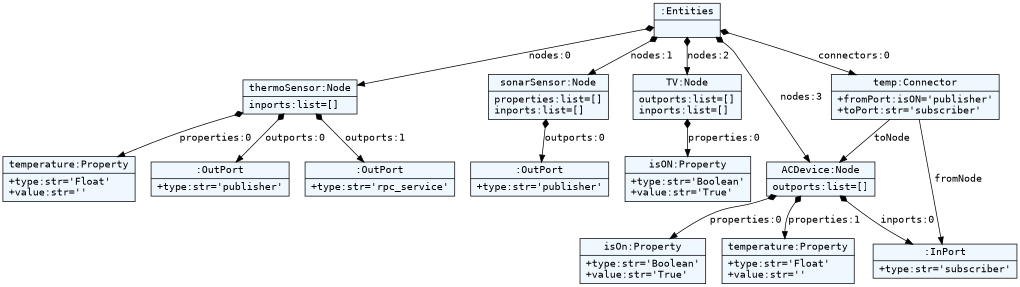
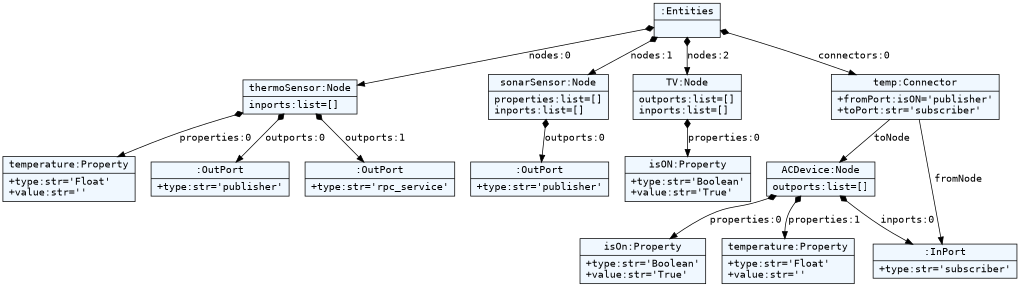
edge ":Entities" -- "ACDevice:Node": removed, label "nodes:3"
